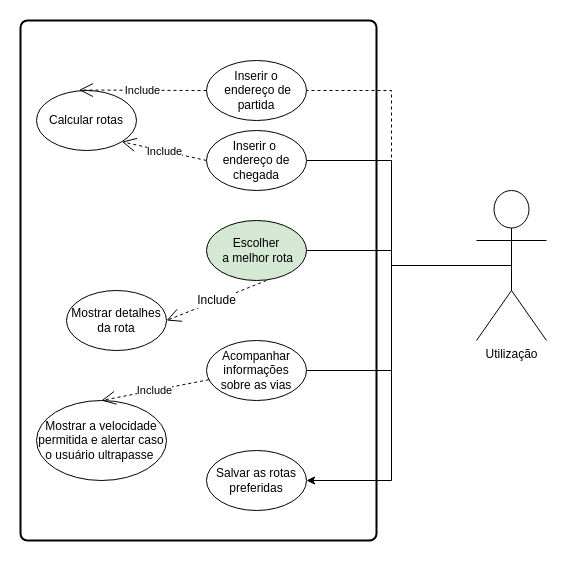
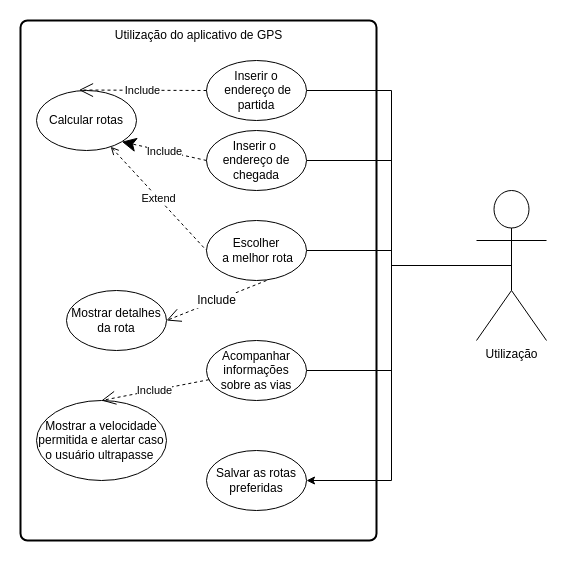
node "Utilização do aplicativo de GPS": added
edge "Inserir o endereço de partida" -- "Utilização": style dashed -> solid
edge "Inserir o endereço de chegada" -> "Calcular rotas": arrowhead open -> classic
edge "Escolher a melhor rota" -> "Calcular rotas": added, label "Extend"
node "Escolher a melhor rota": fillcolor #d5e8d4 -> #ffffff
